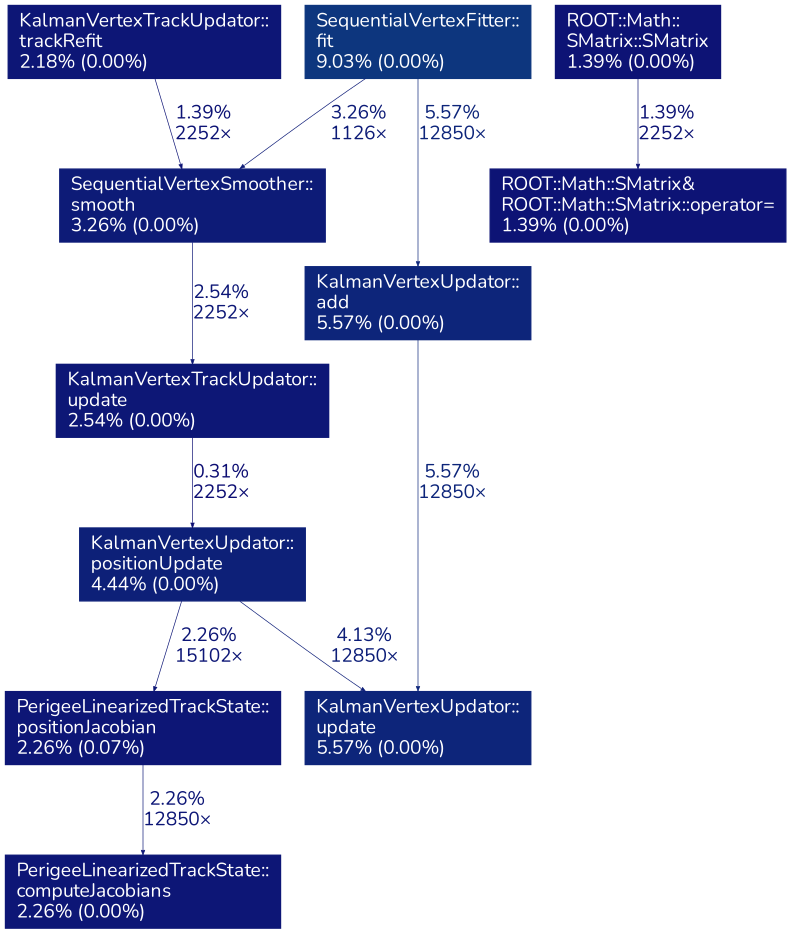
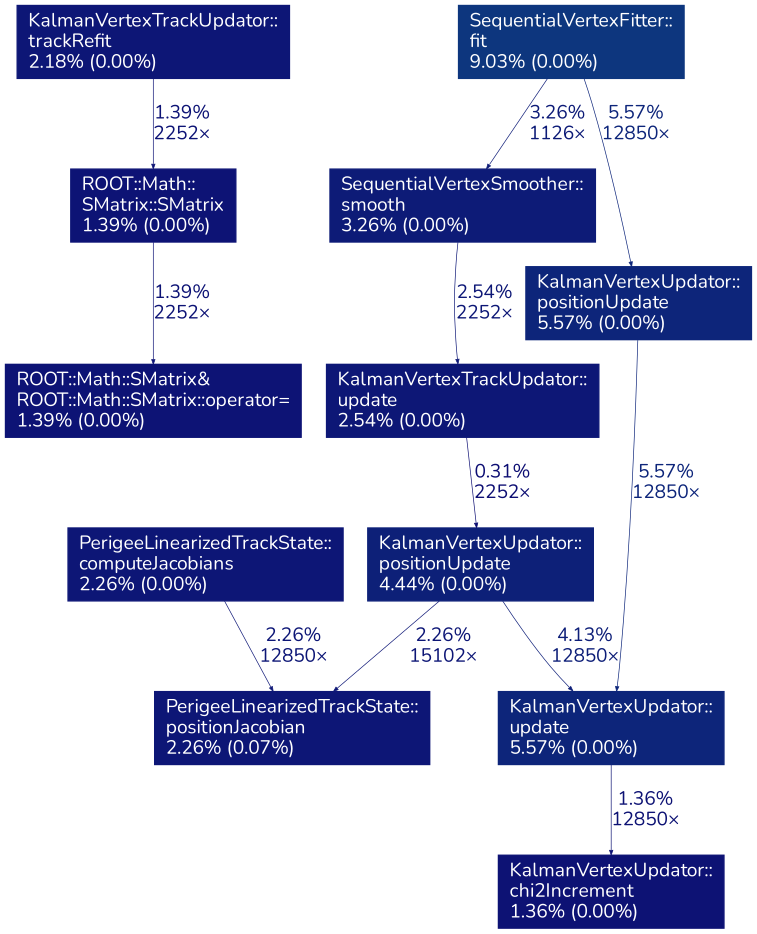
edge "KalmanVertexTrackUpdator:: trackRefit 2.18% (0.00%)" -> "SequentialVertexSmoother:: smooth 3.26% (0.00%)": now "KalmanVertexTrackUpdator:: trackRefit 2.18% (0.00%)" -> "ROOT::Math:: SMatrix::SMatrix 1.39% (0.00%)"
node "KalmanVertexUpdator:: add 5.57% (0.00%)": label "KalmanVertexUpdator:: add 5.57% (0.00%)" -> "KalmanVertexUpdator:: positionUpdate 5.57% (0.00%)"
edge "PerigeeLinearizedTrackState:: positionJacobian 2.26% (0.07%)" -> "PerigeeLinearizedTrackState:: computeJacobians 2.26% (0.00%)": reversed
node "KalmanVertexUpdator:: chi2Increment 1.36% (0.00%)": added
